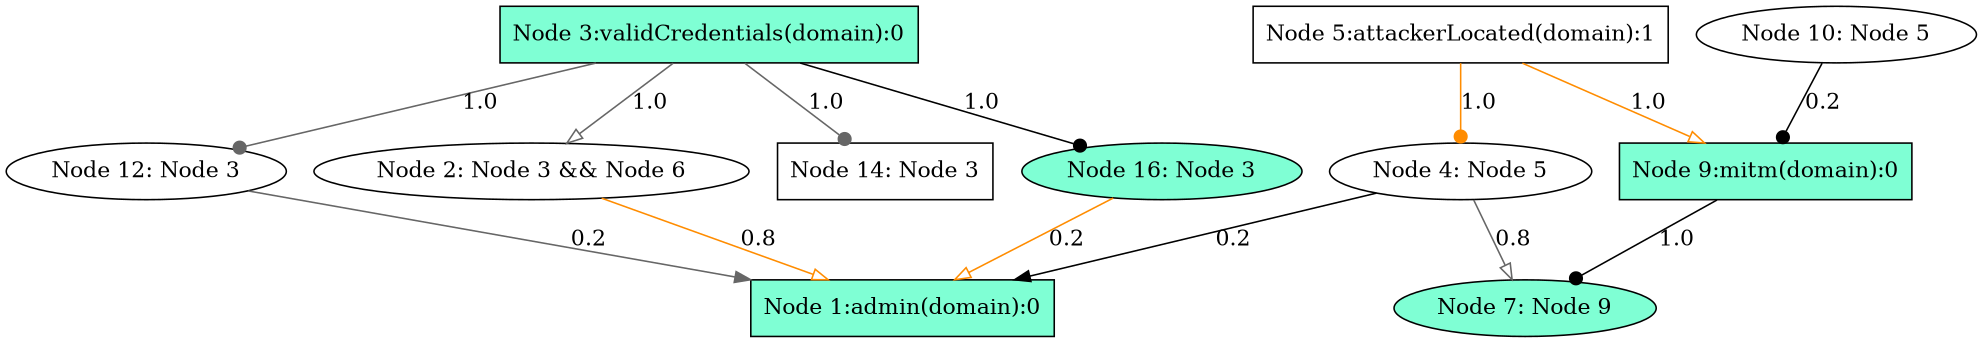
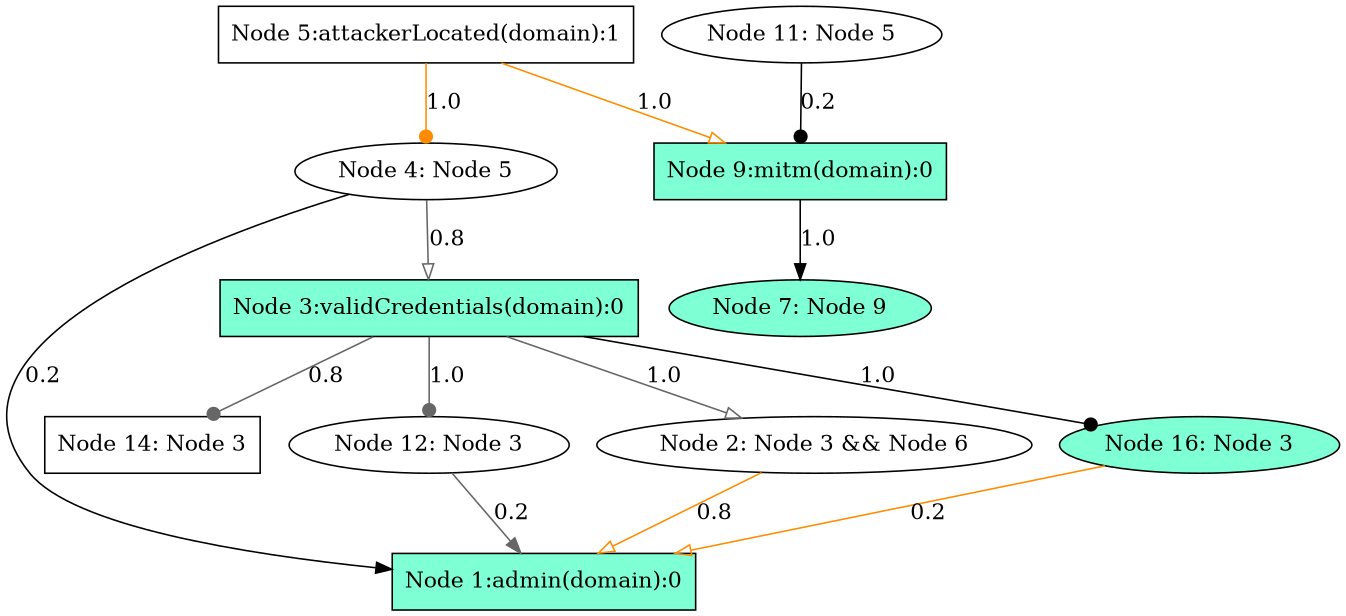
node "Node 10: Node 5": label "Node 10: Node 5" -> "Node 11: Node 5"
edge "Node 3:validCredentials(domain):0" -> "Node 14: Node 3": label "1.0" -> "0.8"
edge "Node 4: Node 5" -> "Node 7: Node 9": now "Node 4: Node 5" -> "Node 3:validCredentials(domain):0"
edge "Node 9:mitm(domain):0" -> "Node 7: Node 9": arrowhead dot -> normal
